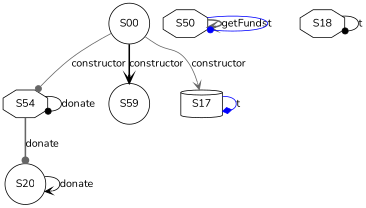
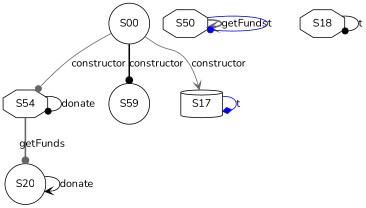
edge "S00" -> "S59": arrowhead vee -> dot
edge "S54" -> "S20": label "donate" -> "getFunds"
